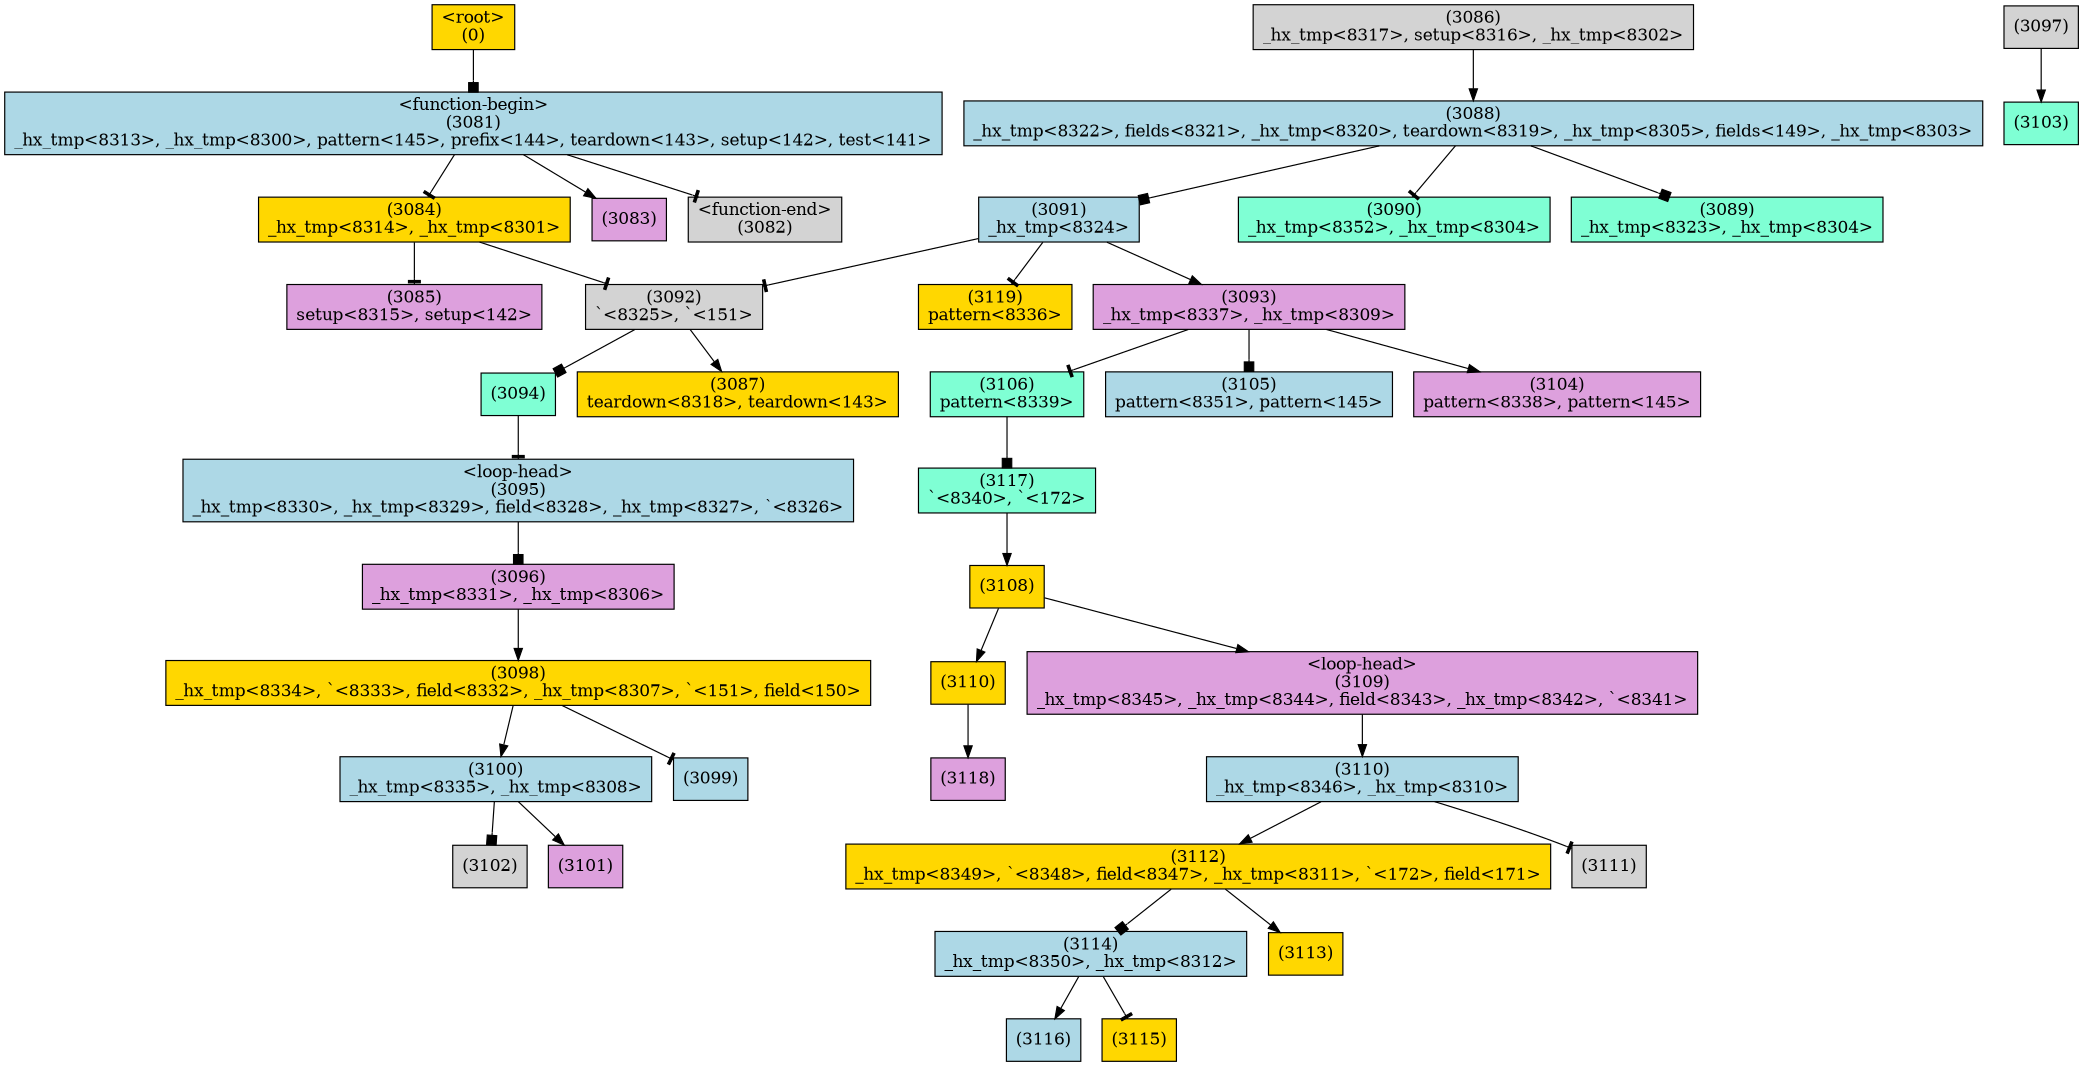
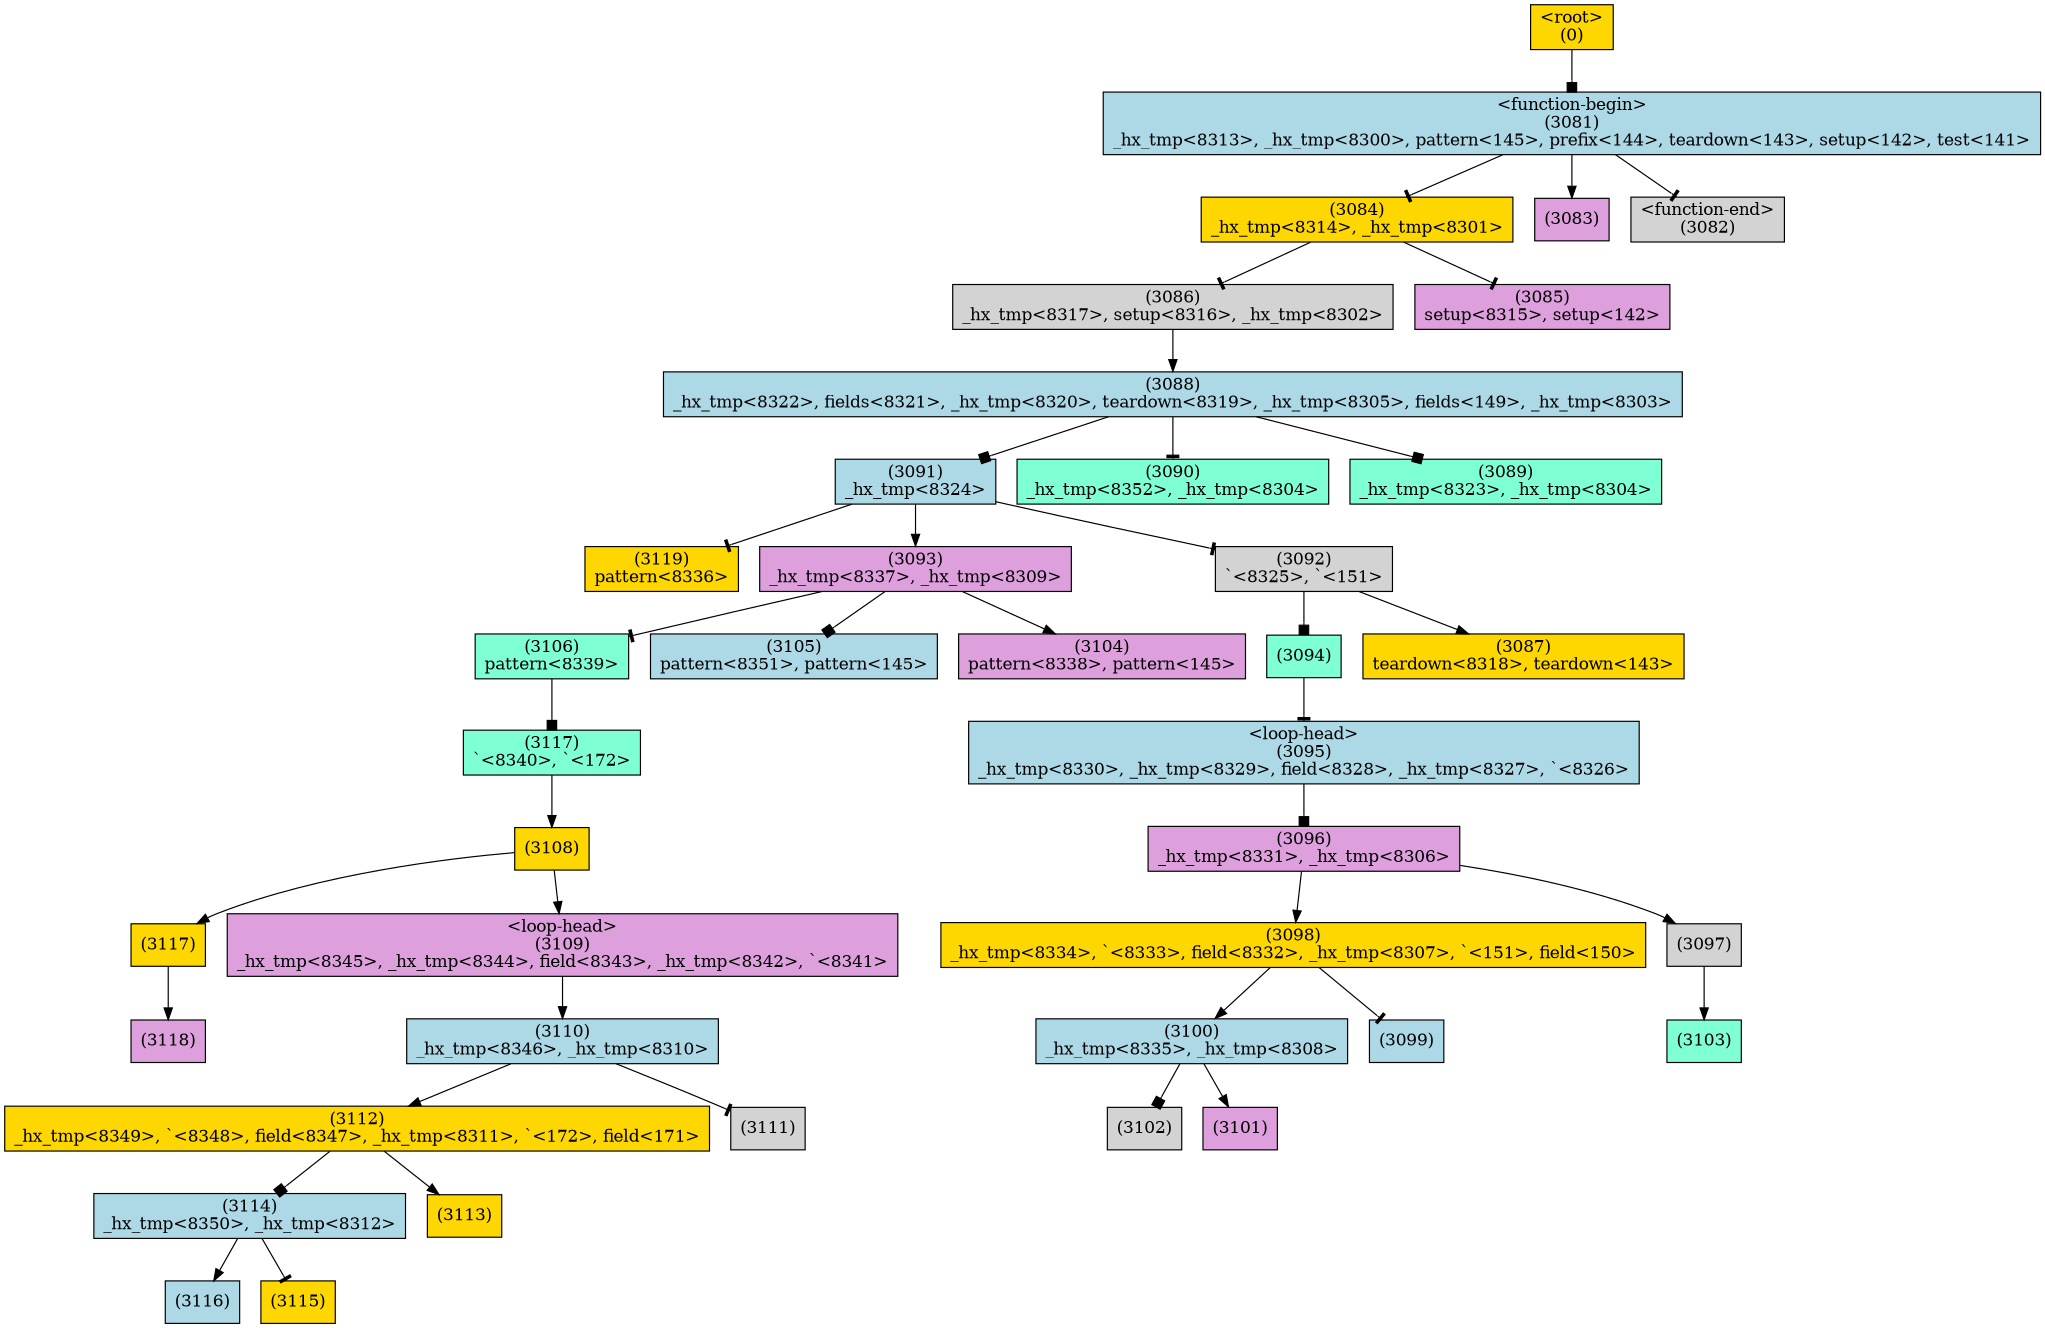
edge "(3084) _hx_tmp<8314>, _hx_tmp<8301>" -> "(3092) `<8325>, `<151>": now "(3084) _hx_tmp<8314>, _hx_tmp<8301>" -> "(3086) _hx_tmp<8317>, setup<8316>, _hx_tmp<8302>"
node "(3110)": label "(3110)" -> "(3117)"
edge "(3096) _hx_tmp<8331>, _hx_tmp<8306>" -> "(3097)": added
